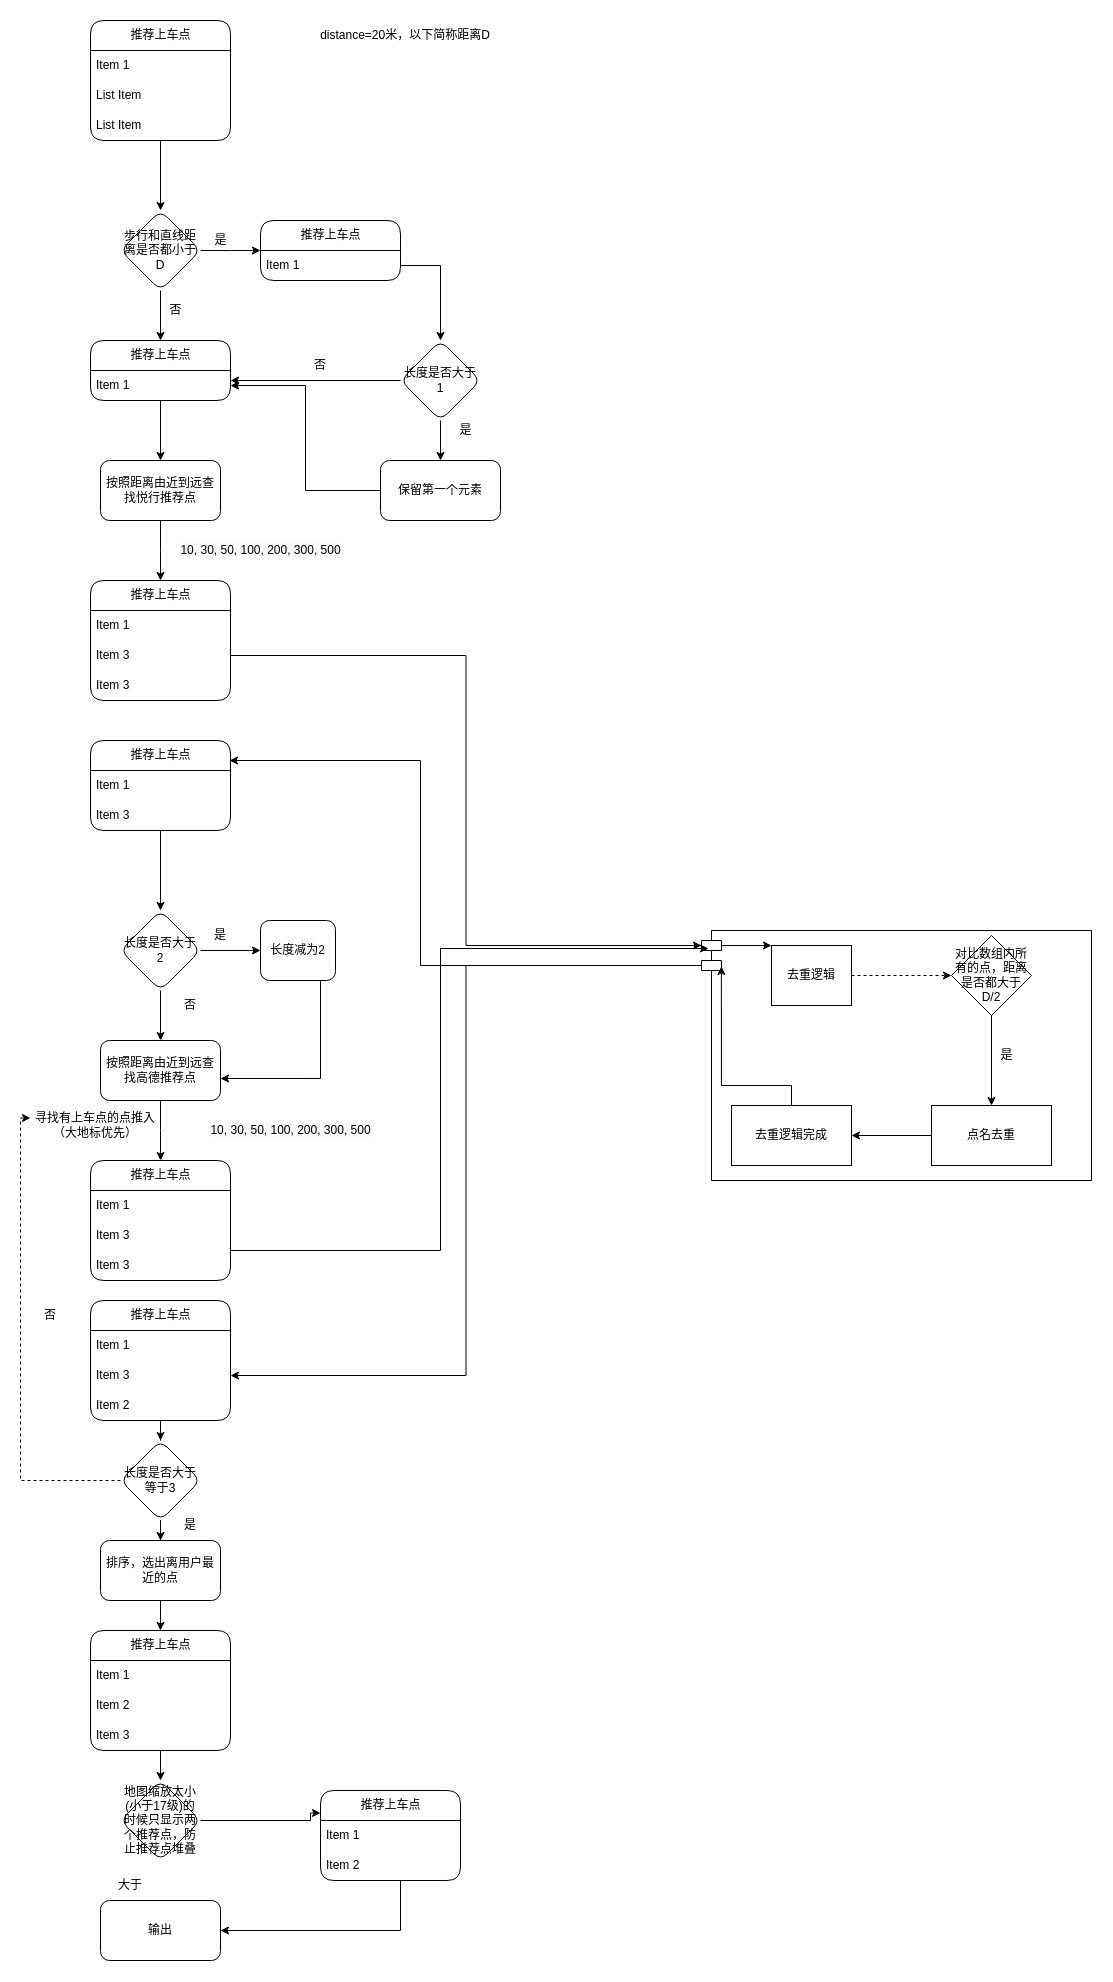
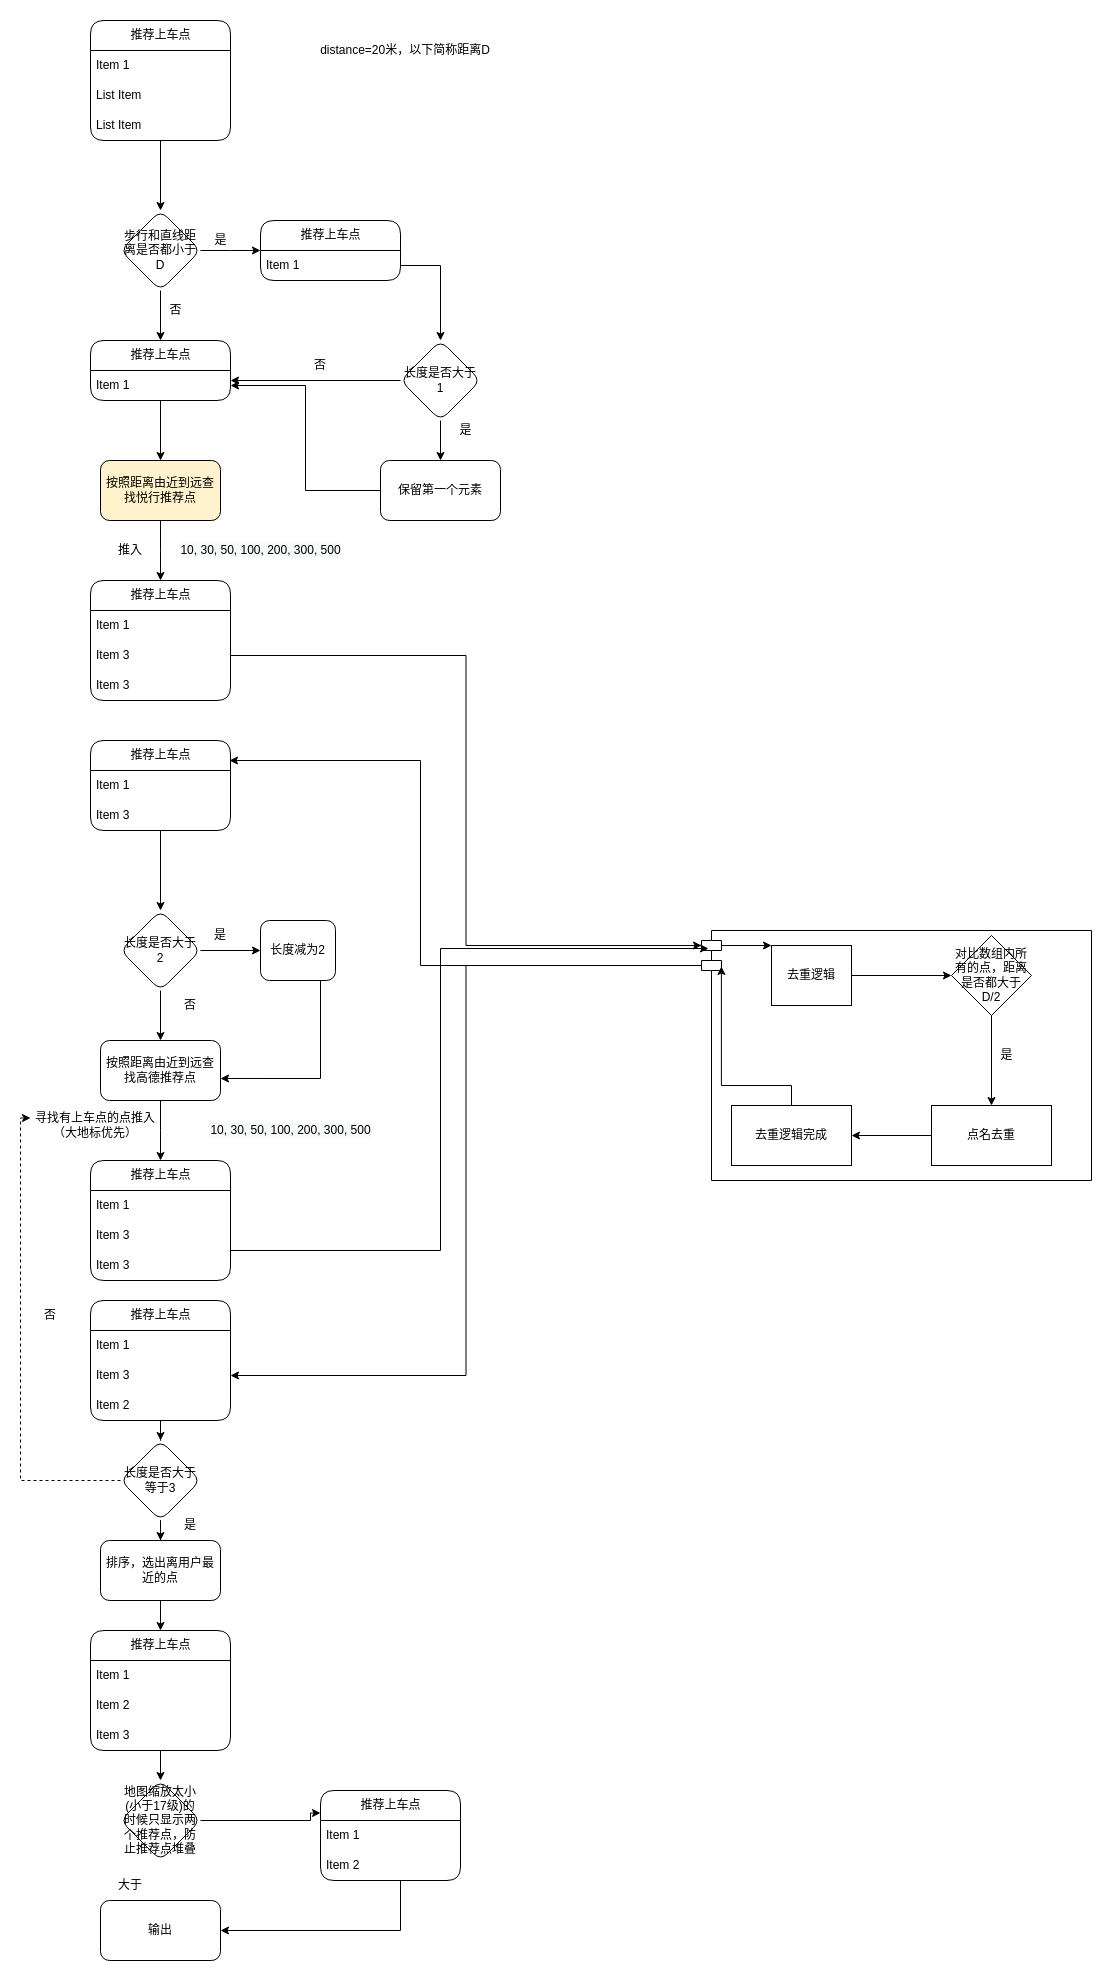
node "distance=20米，以下简称距离D": moved (406, 36) -> (406, 51)
node "按照距离由近到远查找悦行推荐点": fillcolor #ffffff -> #fff2cc
node "推入": added
edge "去重逻辑" -> "对比数组内所有的点，距离是否都大于D/2": style dashed -> solid
